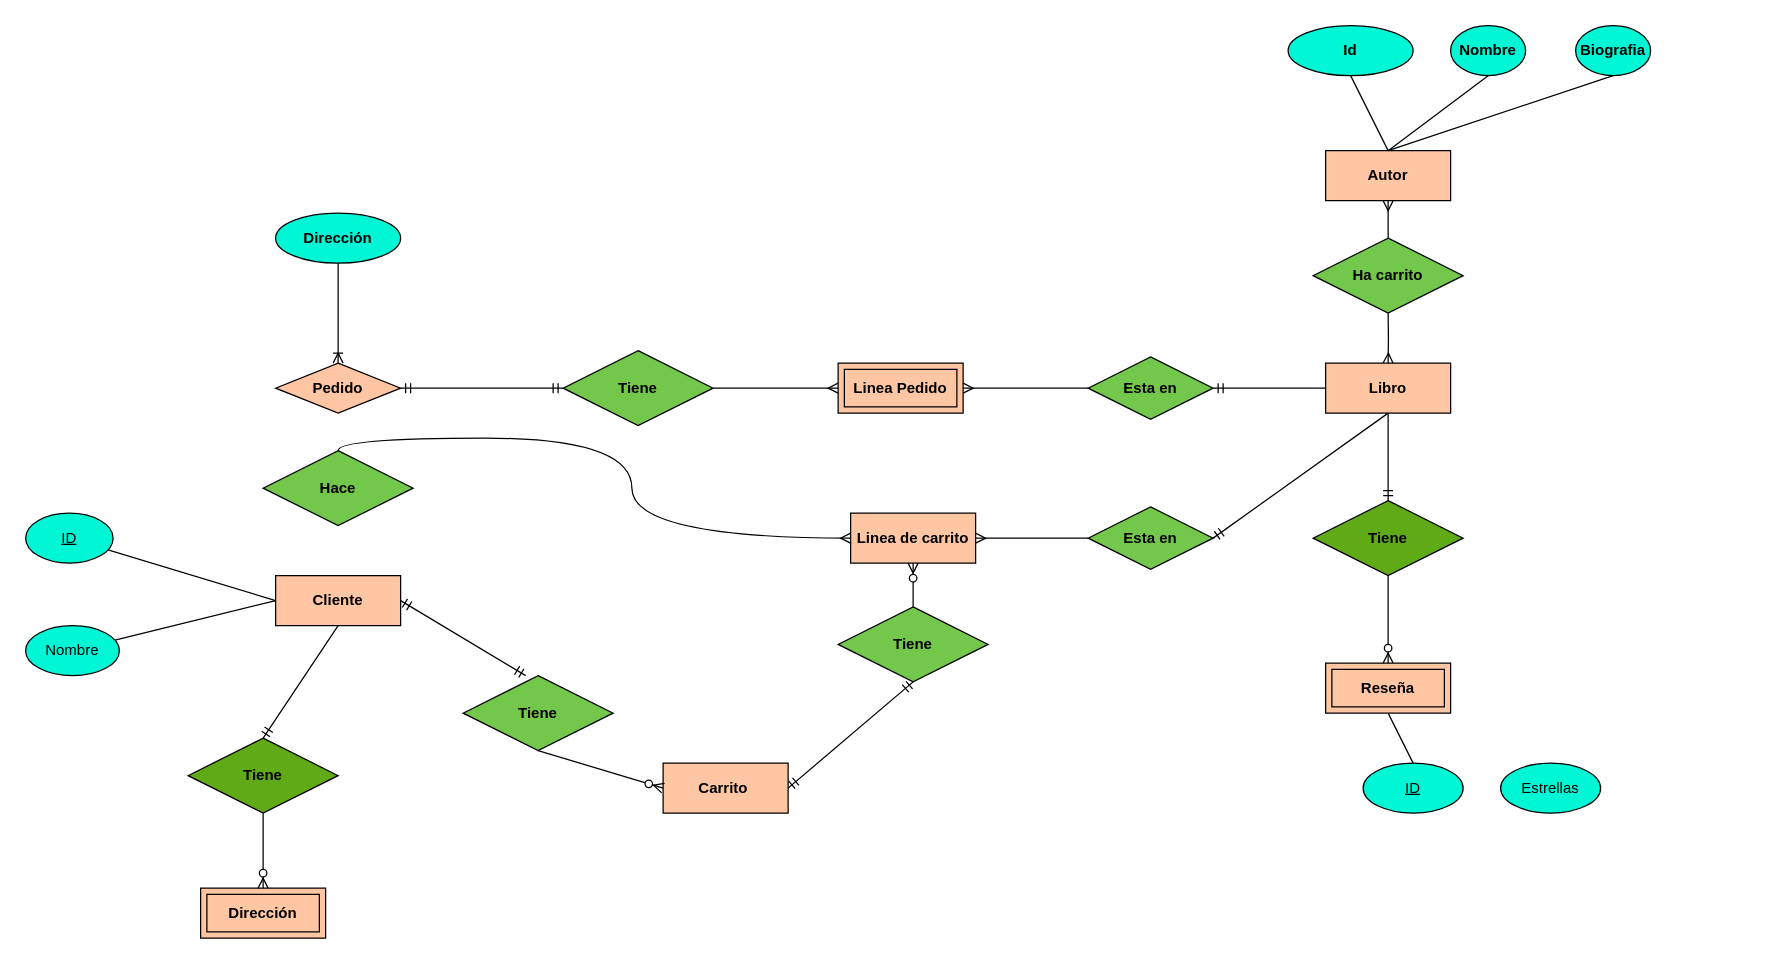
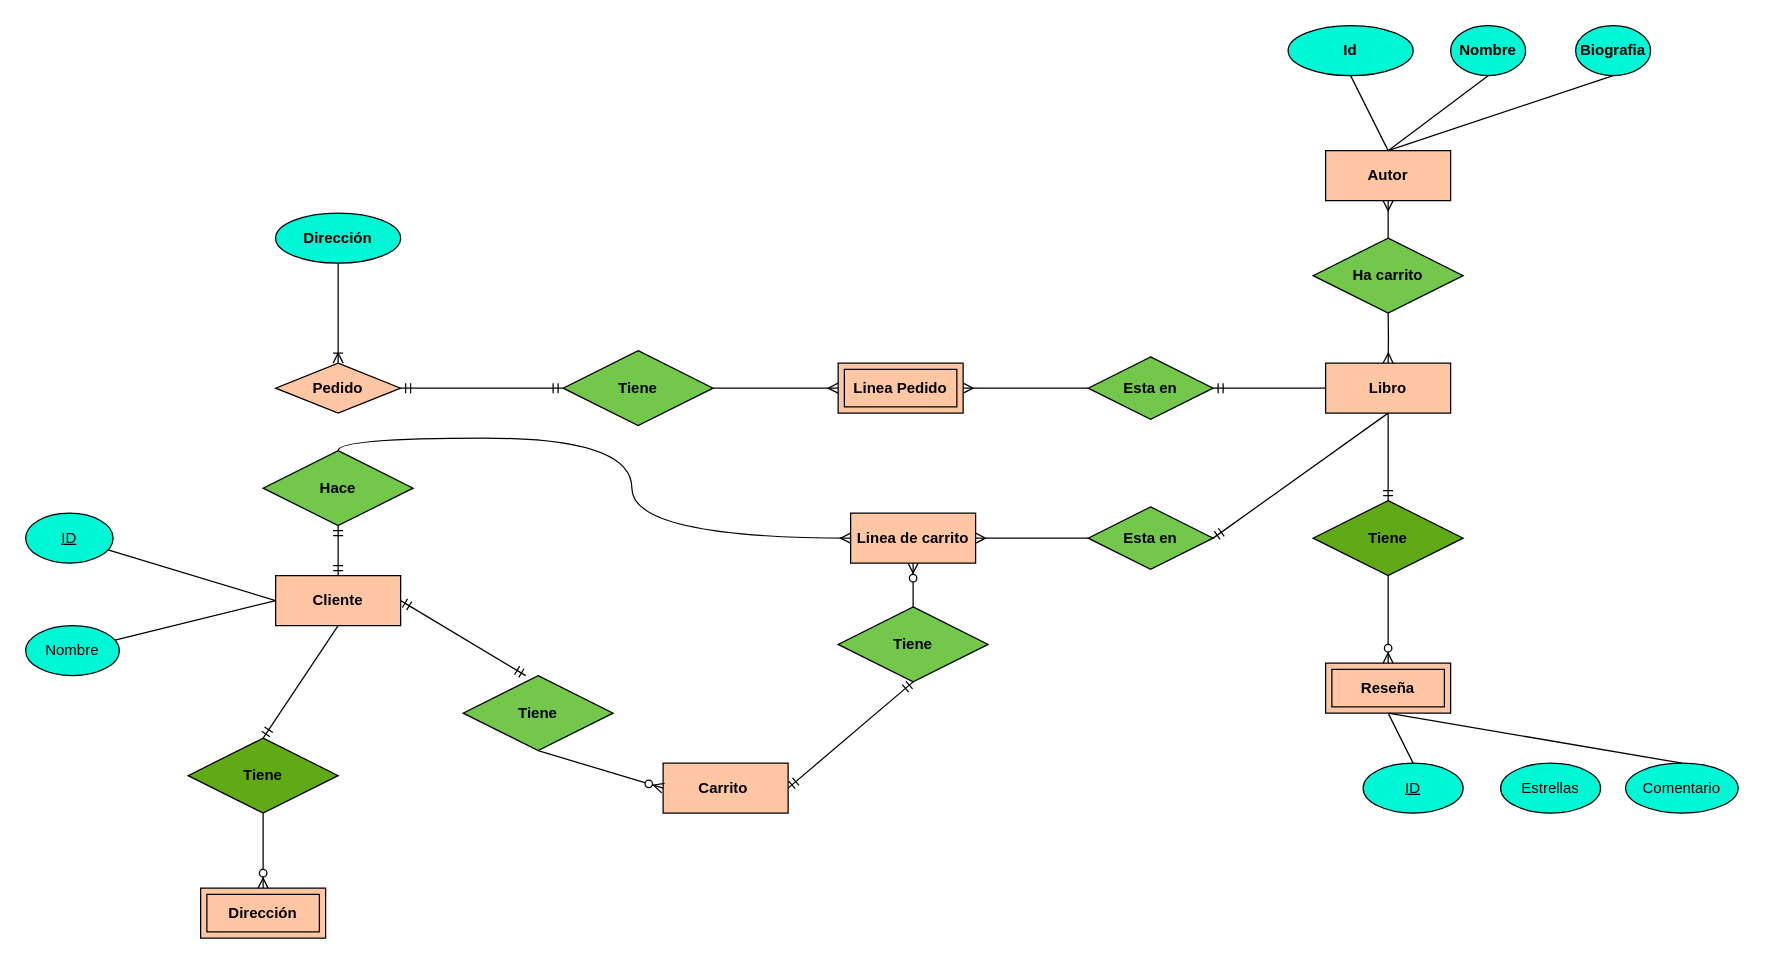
edge "Hace" -- "Cliente": added
edge "Reseña" -- "Comentario": added
node "Comentario": added
